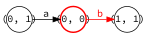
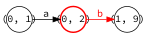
node "(0, 0)": label "(0, 0)" -> "(0, 2)"
node "(1, 1)": label "(1, 1)" -> "(1, 9)"
